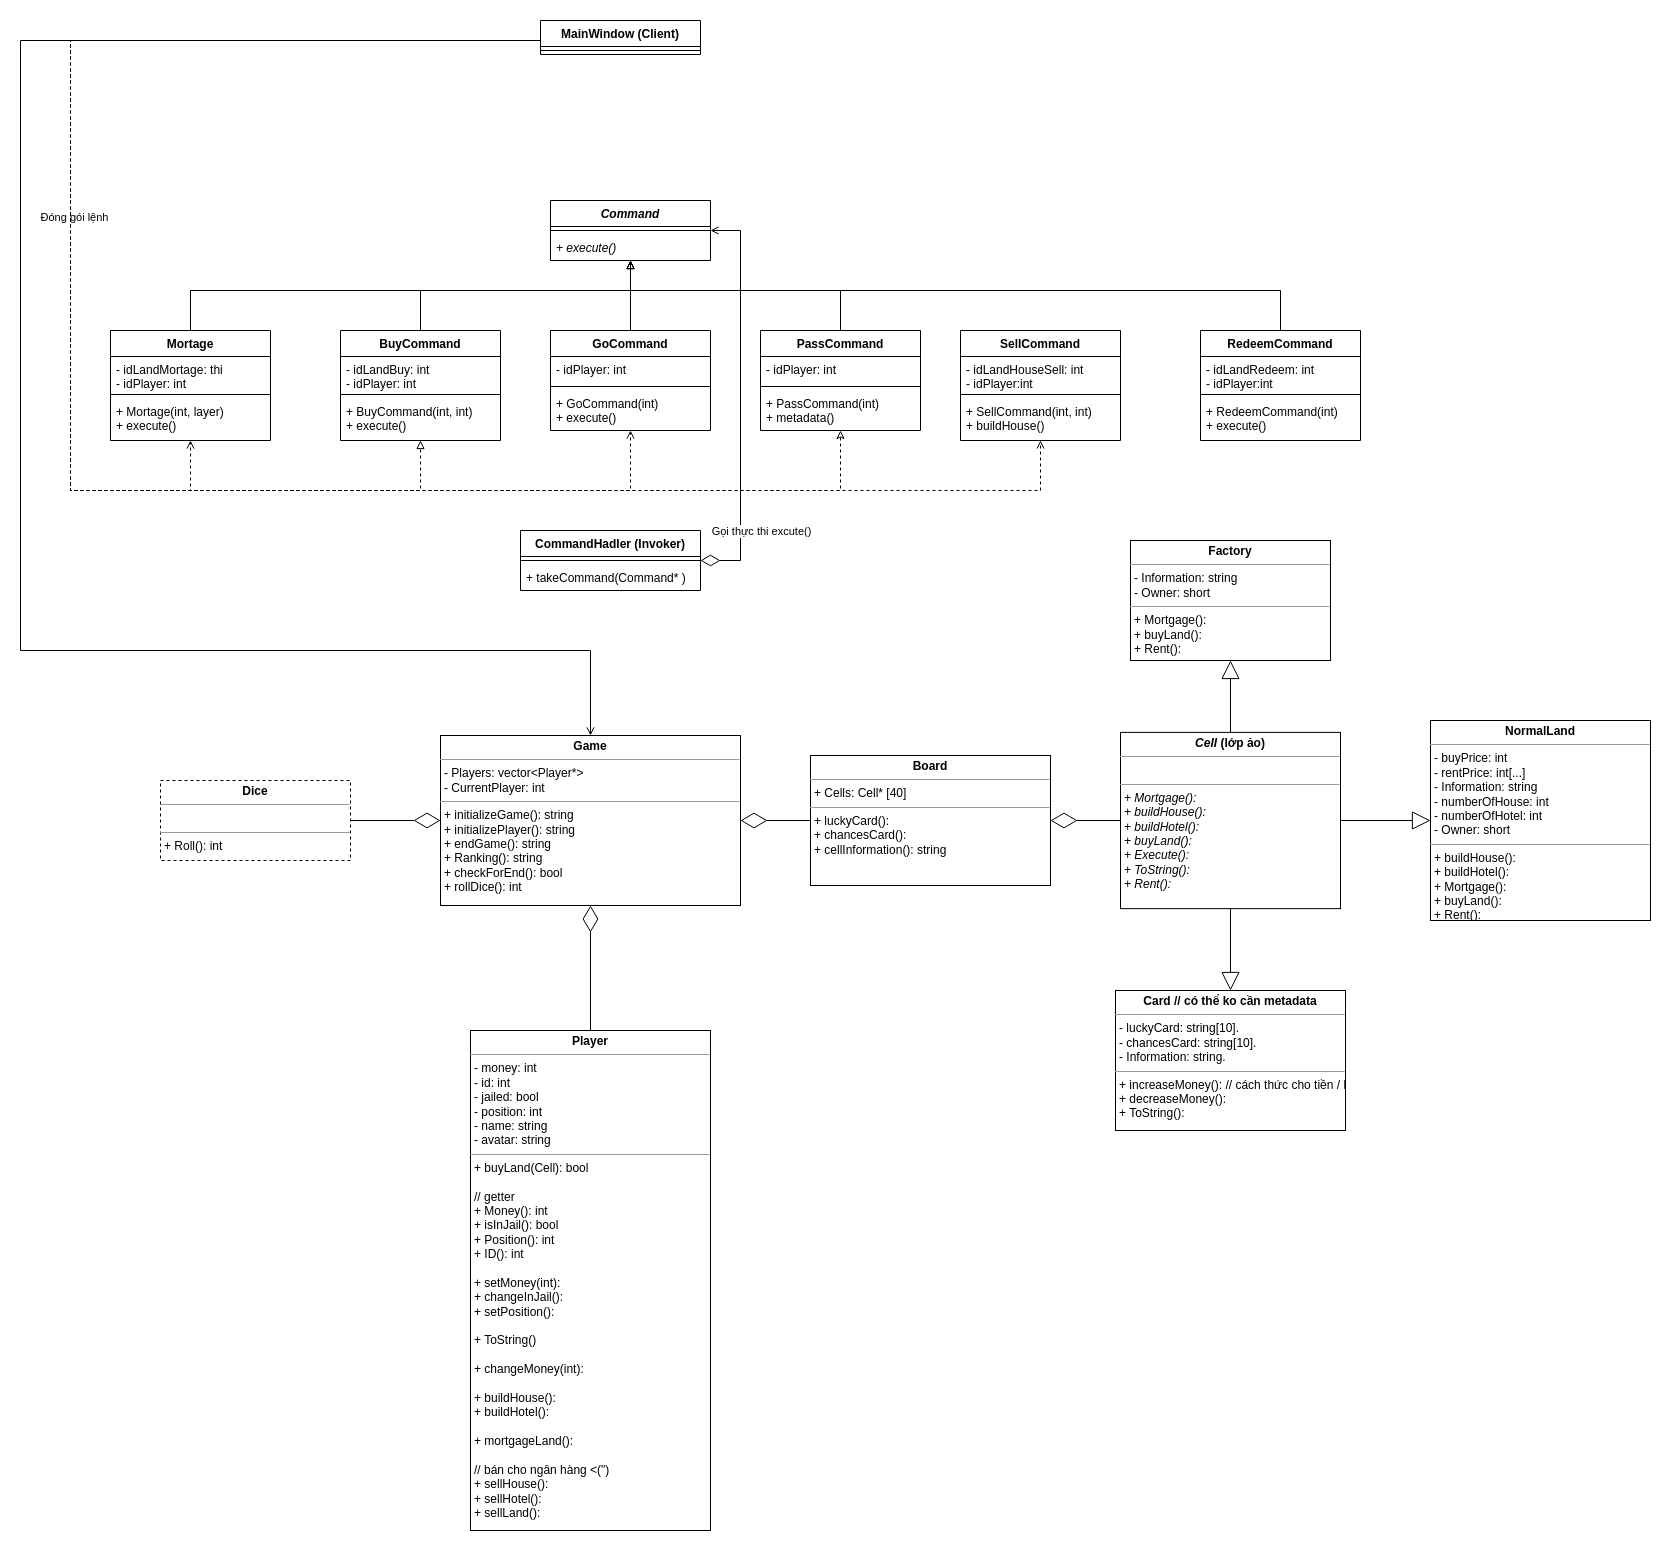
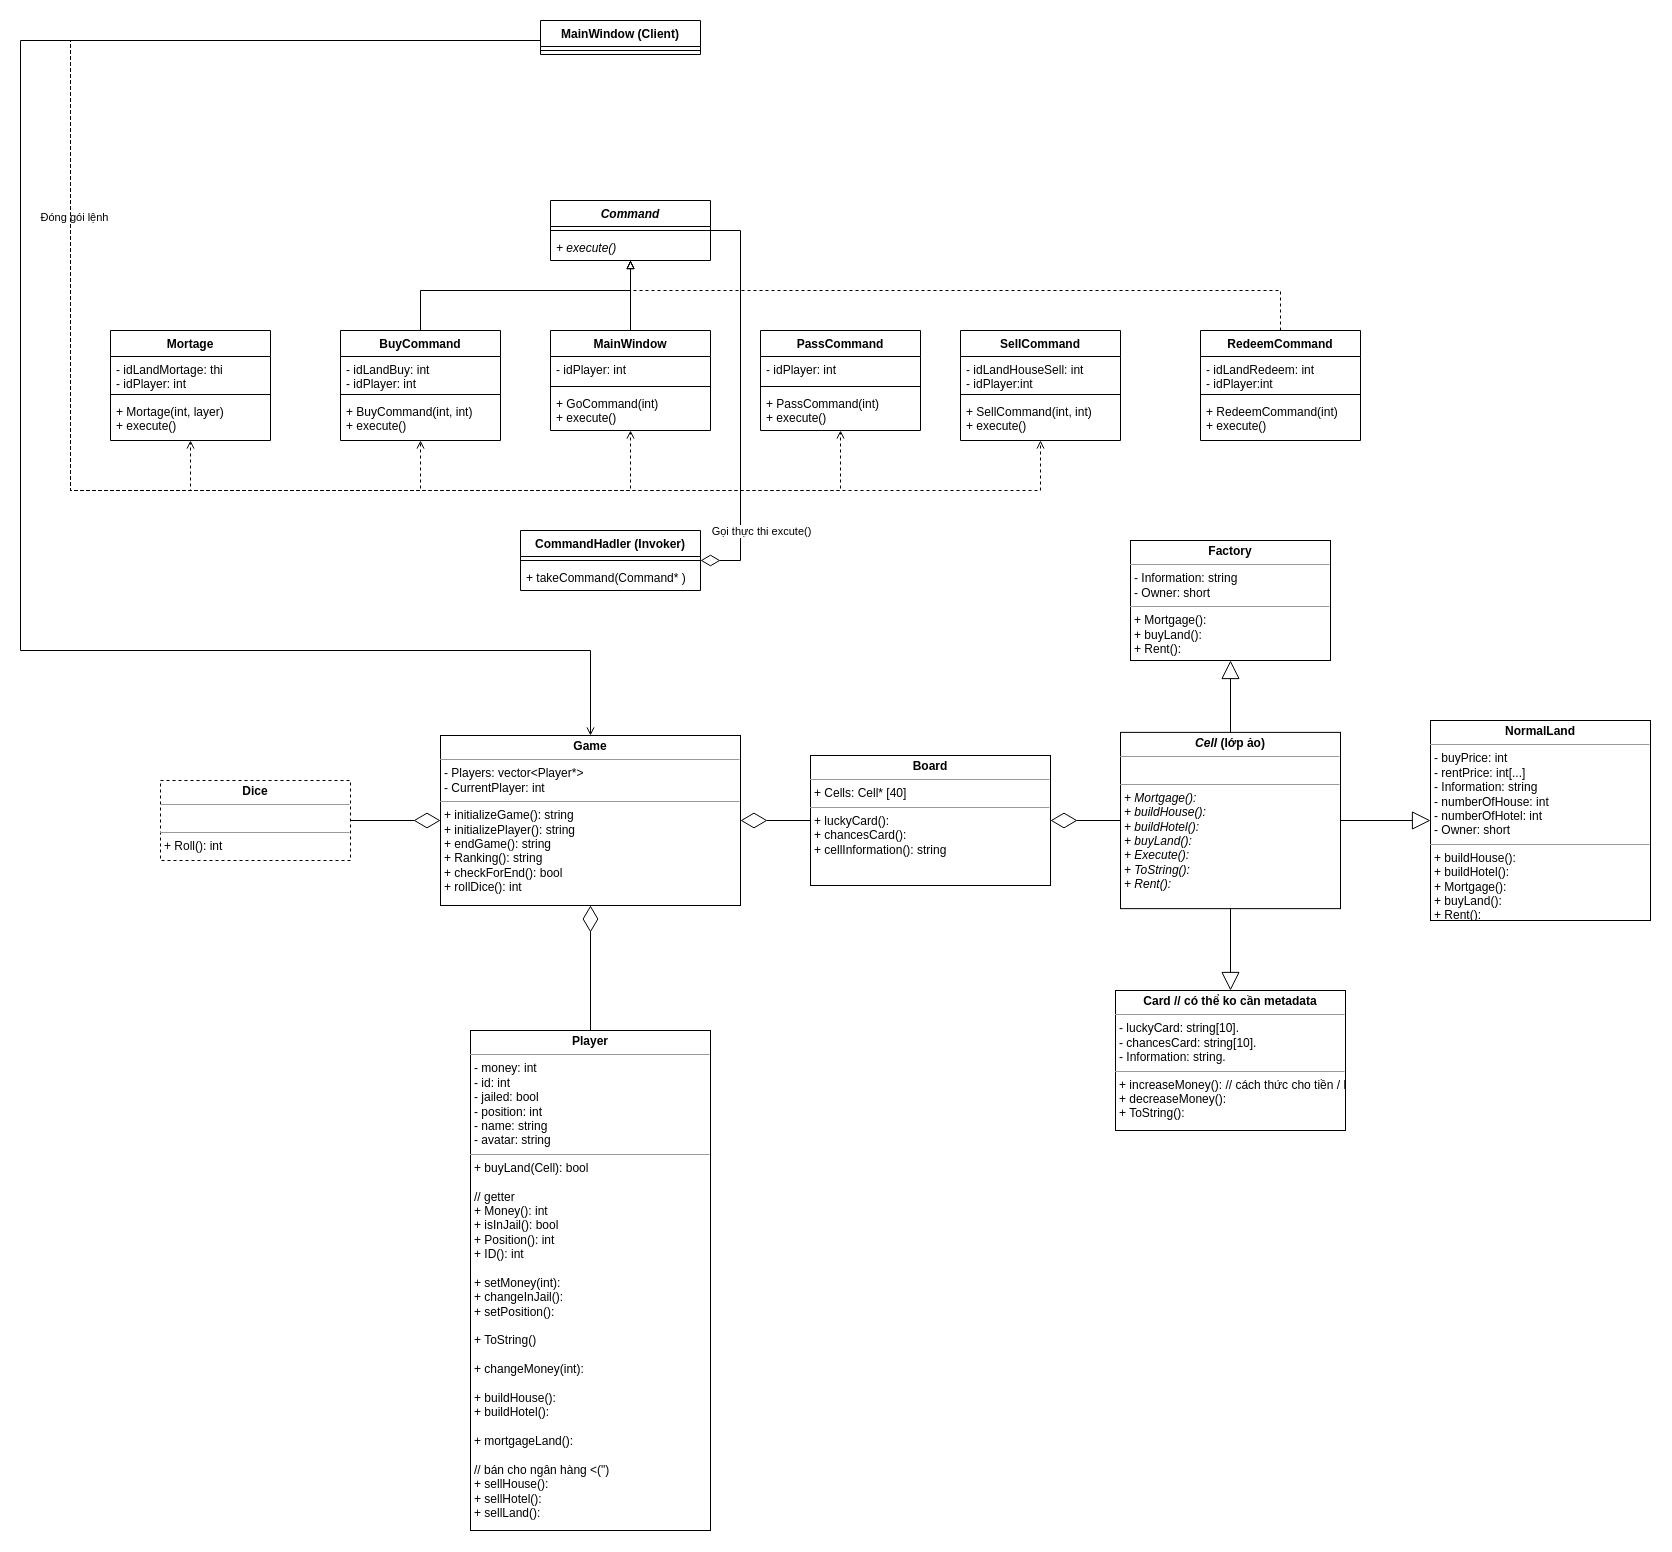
edge "Command" -- "CommandHadler (Invoker)": arrowhead open -> none
edge "Command" -- "BuyCommand": arrowhead none -> block
edge "Mortage" -> "Command": removed
edge "RedeemCommand" -> "Command": style solid -> dashed
edge "PassCommand" -> "Command": removed
node "GoCommand": label "GoCommand" -> "MainWindow"
node "+ PassCommand(int) + metadata()": label "+ PassCommand(int) + metadata()" -> "+ PassCommand(int) + execute()"
node "+ SellCommand(int, int) + buildHouse()": label "+ SellCommand(int, int) + buildHouse()" -> "+ SellCommand(int, int) + execute()"
edge "MainWindow (Client)" -> "PassCommand": arrowhead classic -> open
edge "MainWindow (Client)" -> "BuyCommand": arrowhead block -> open
